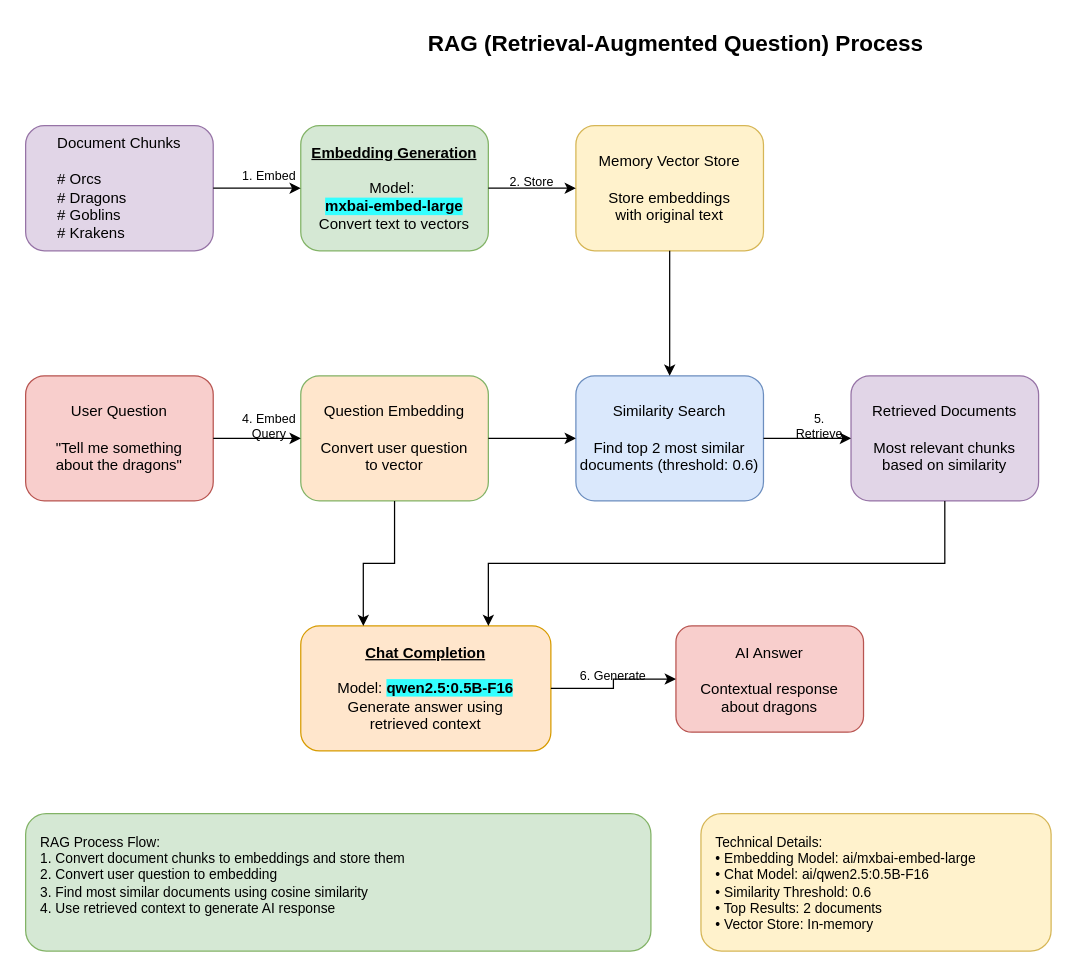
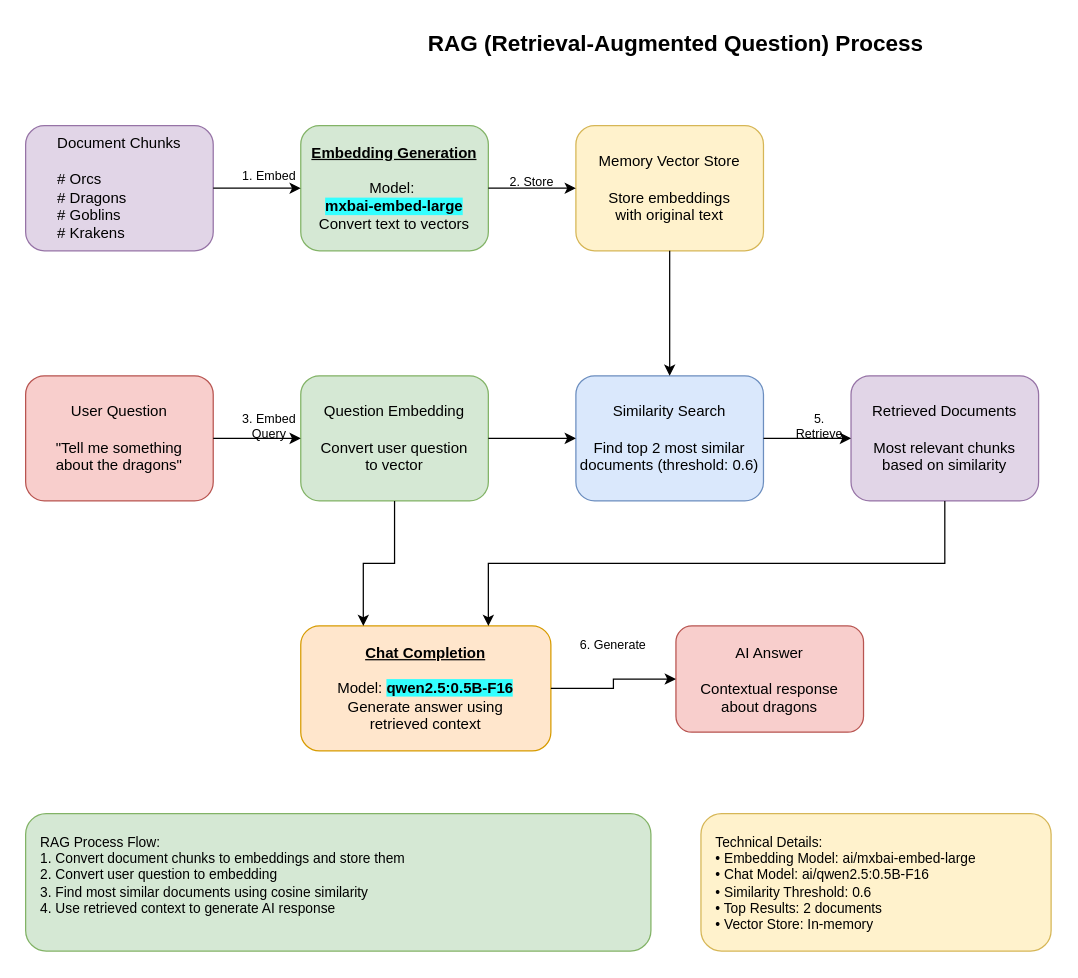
node "4. Embed Query": label "4. Embed Query" -> "3. Embed Query"
node "Question Embedding Convert user question to vector": fillcolor #ffe6cc -> #d5e8d4
node "6. Generate": moved (613, 676) -> (613, 644)
